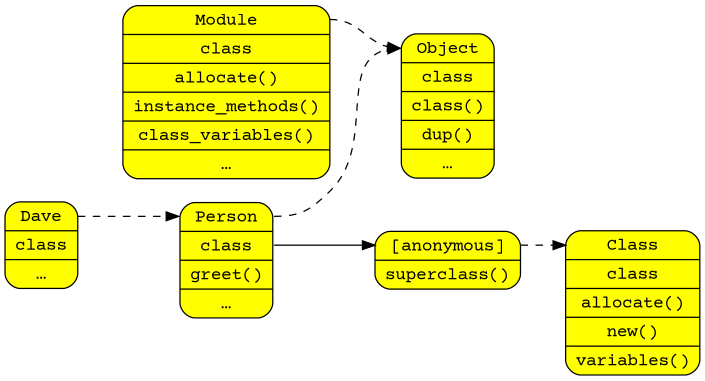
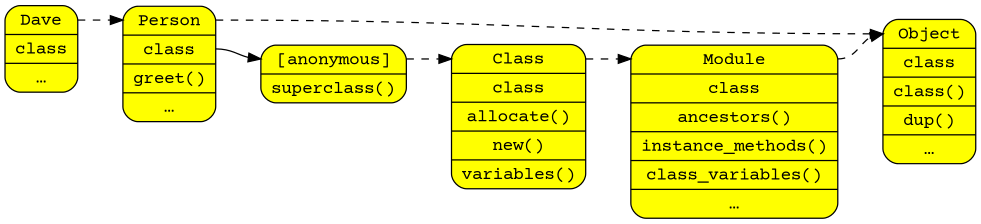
edge "Class" -> "Module": added
node "Module": text "allocate()" -> "ancestors()"
